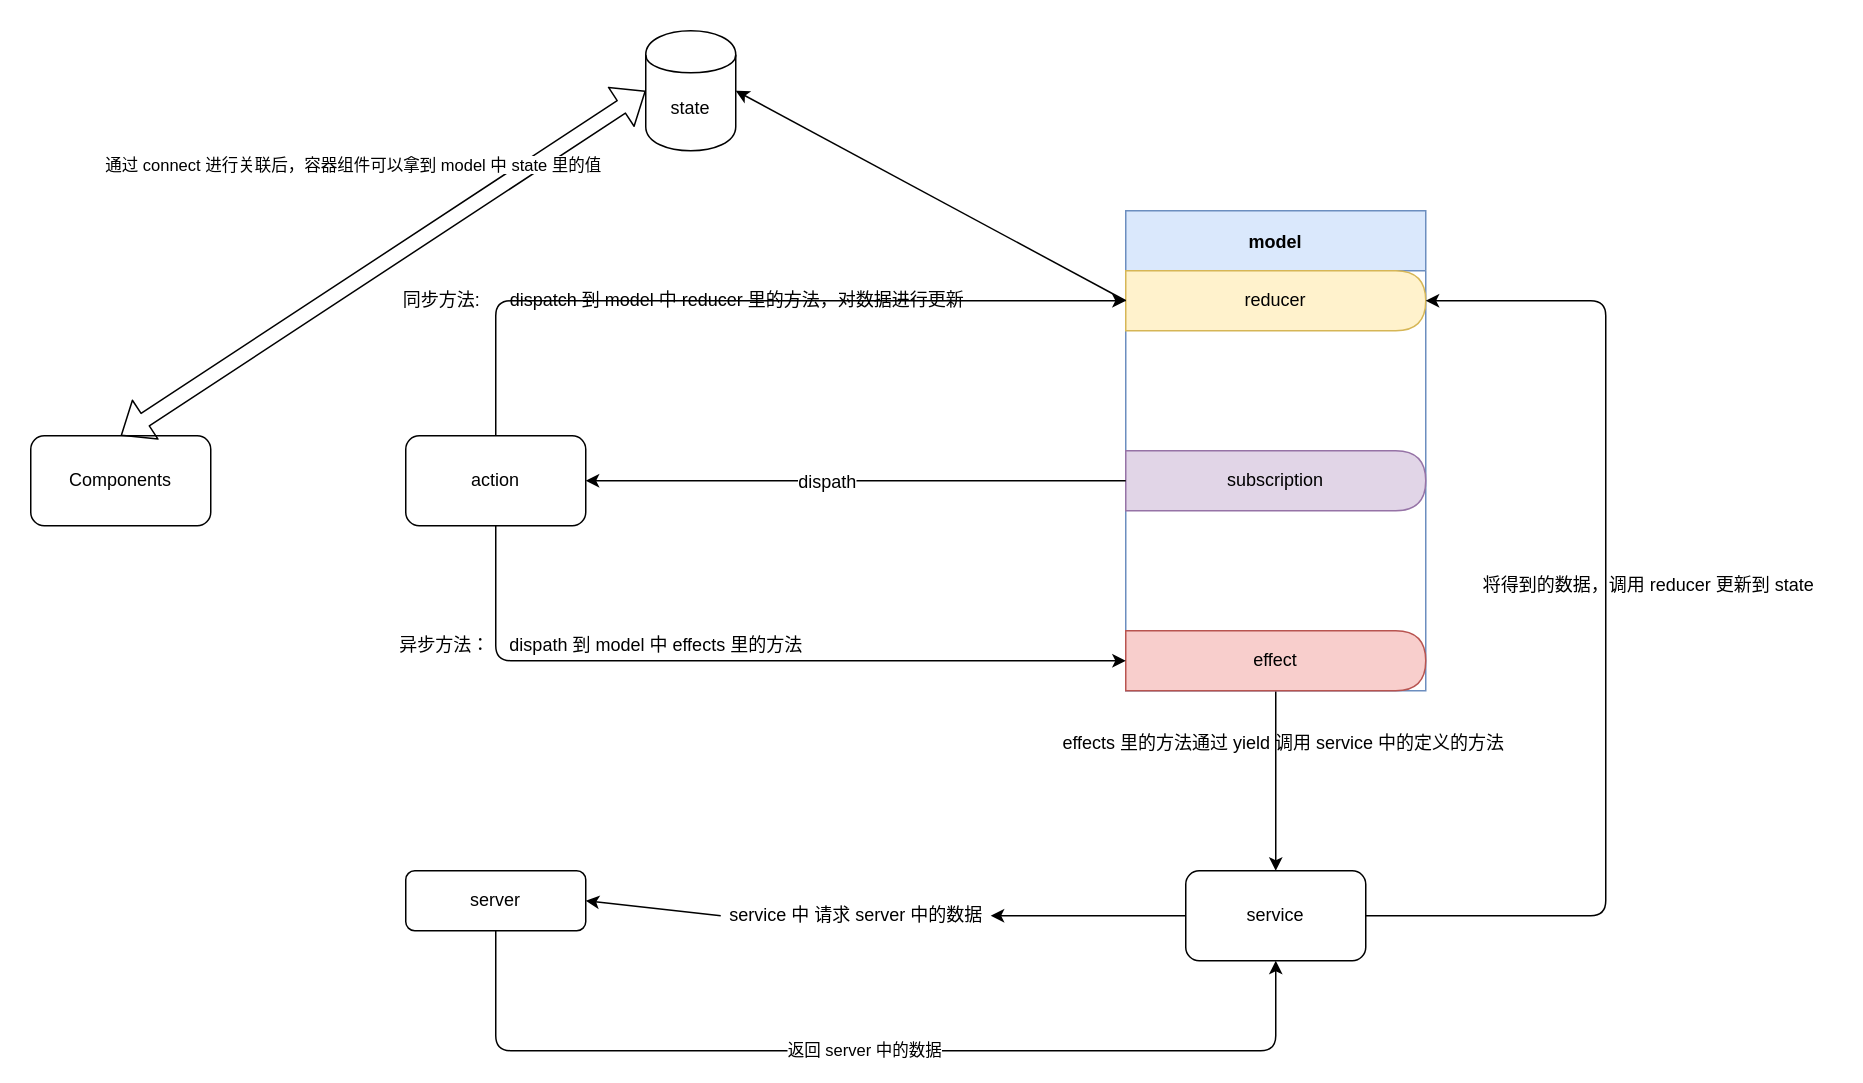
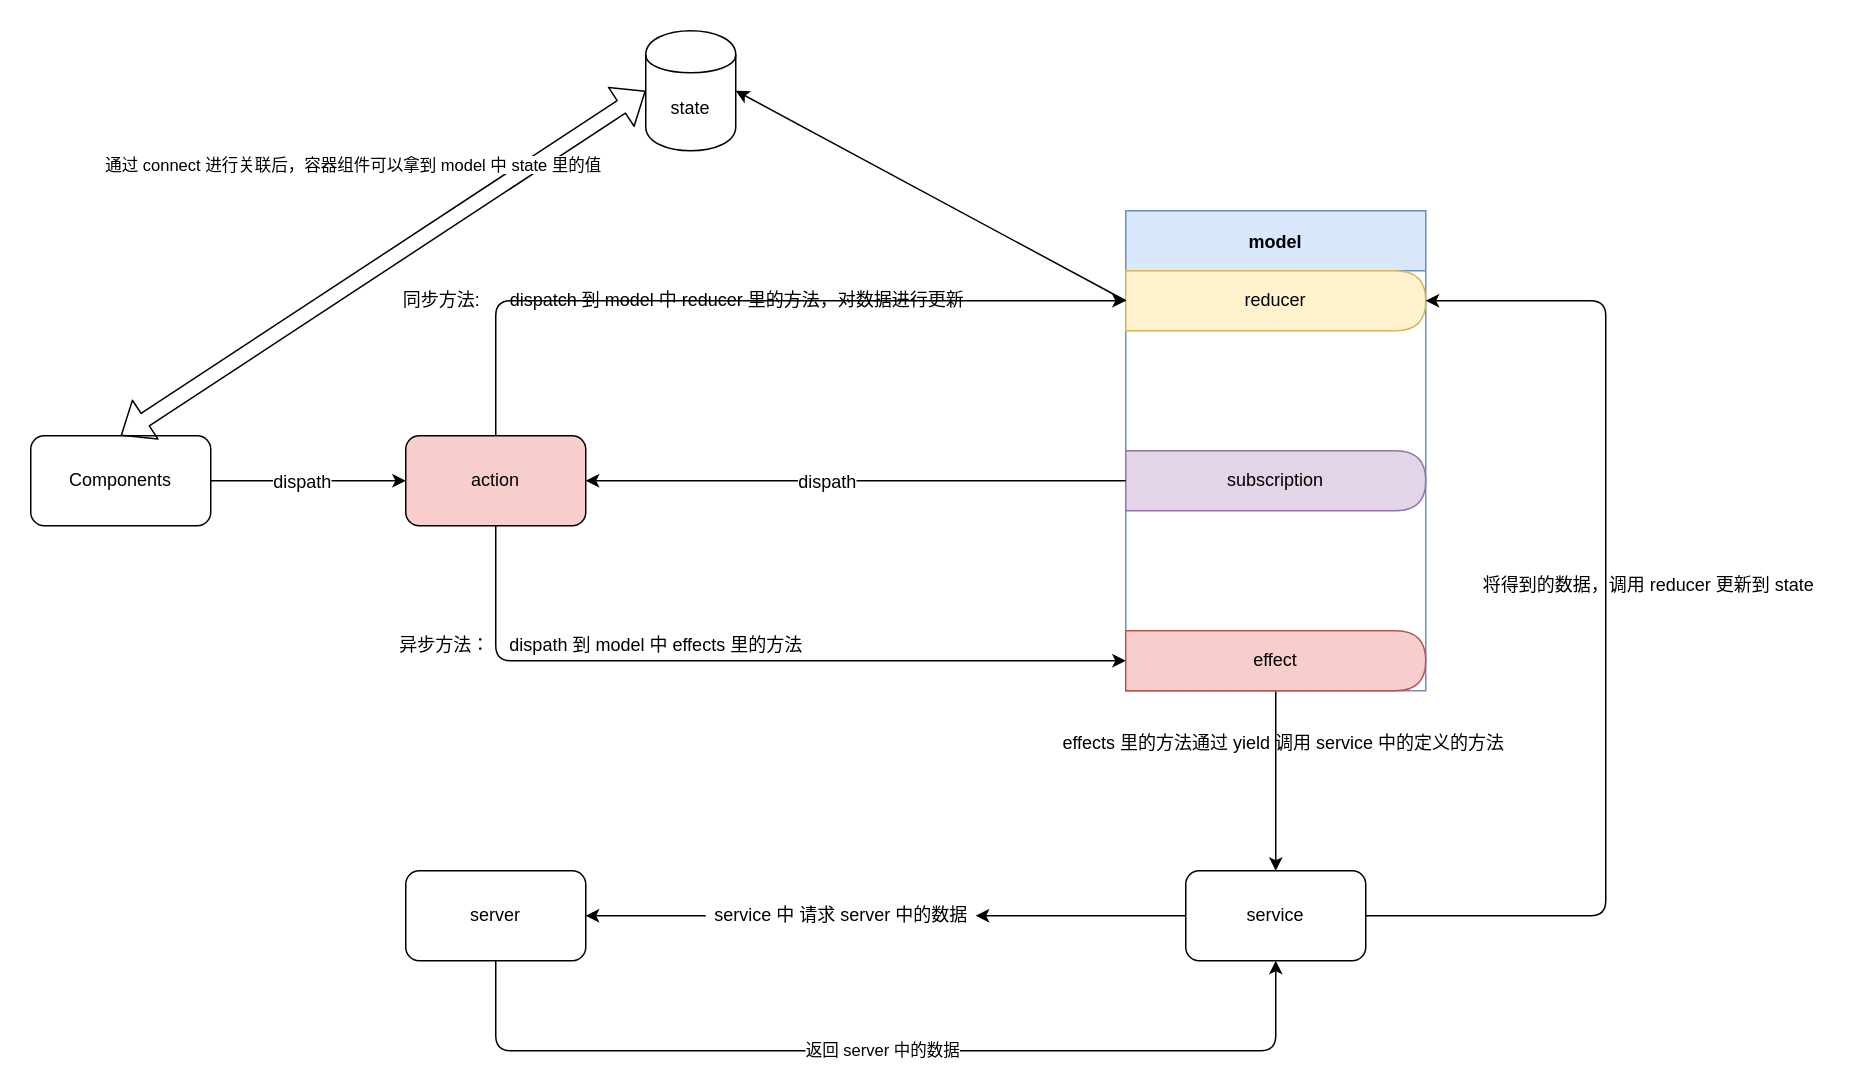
edge "Components" -> "action": added, label "dispath"
node "action": fillcolor #ffffff -> #f8cecc
node "server": size 180x60 -> 180x90
node "service 中 请求 server 中的数据": moved (856, 916) -> (841, 916)
